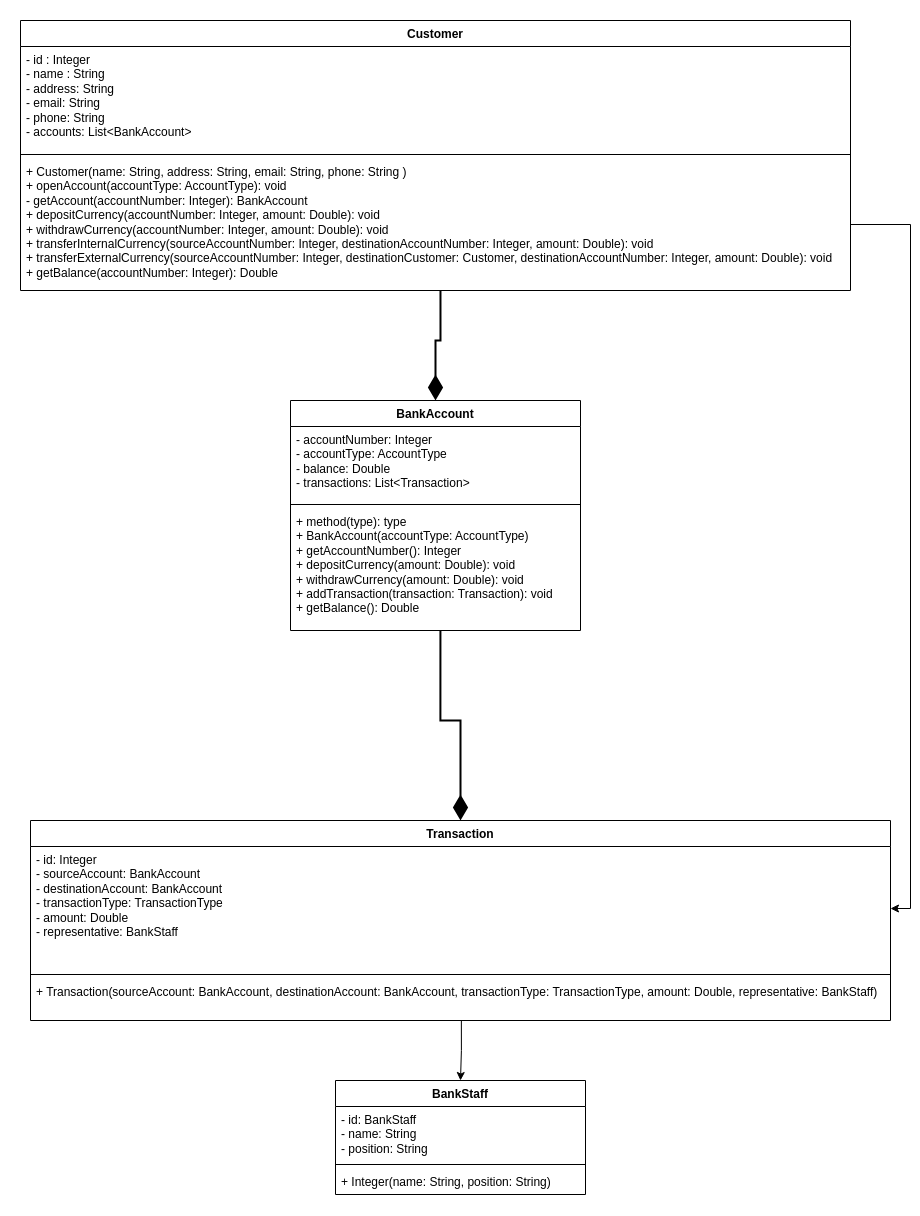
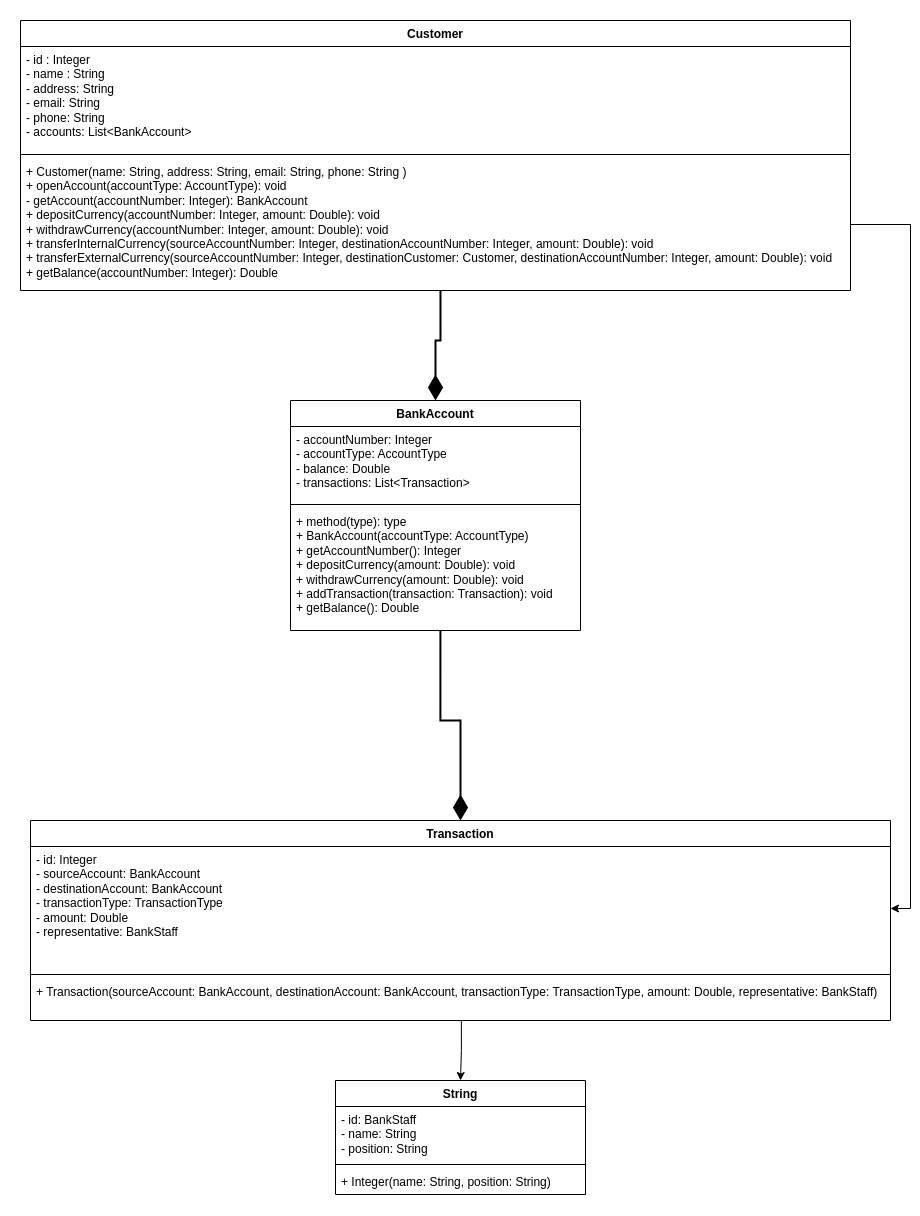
node "BankStaff": label "BankStaff" -> "String"
